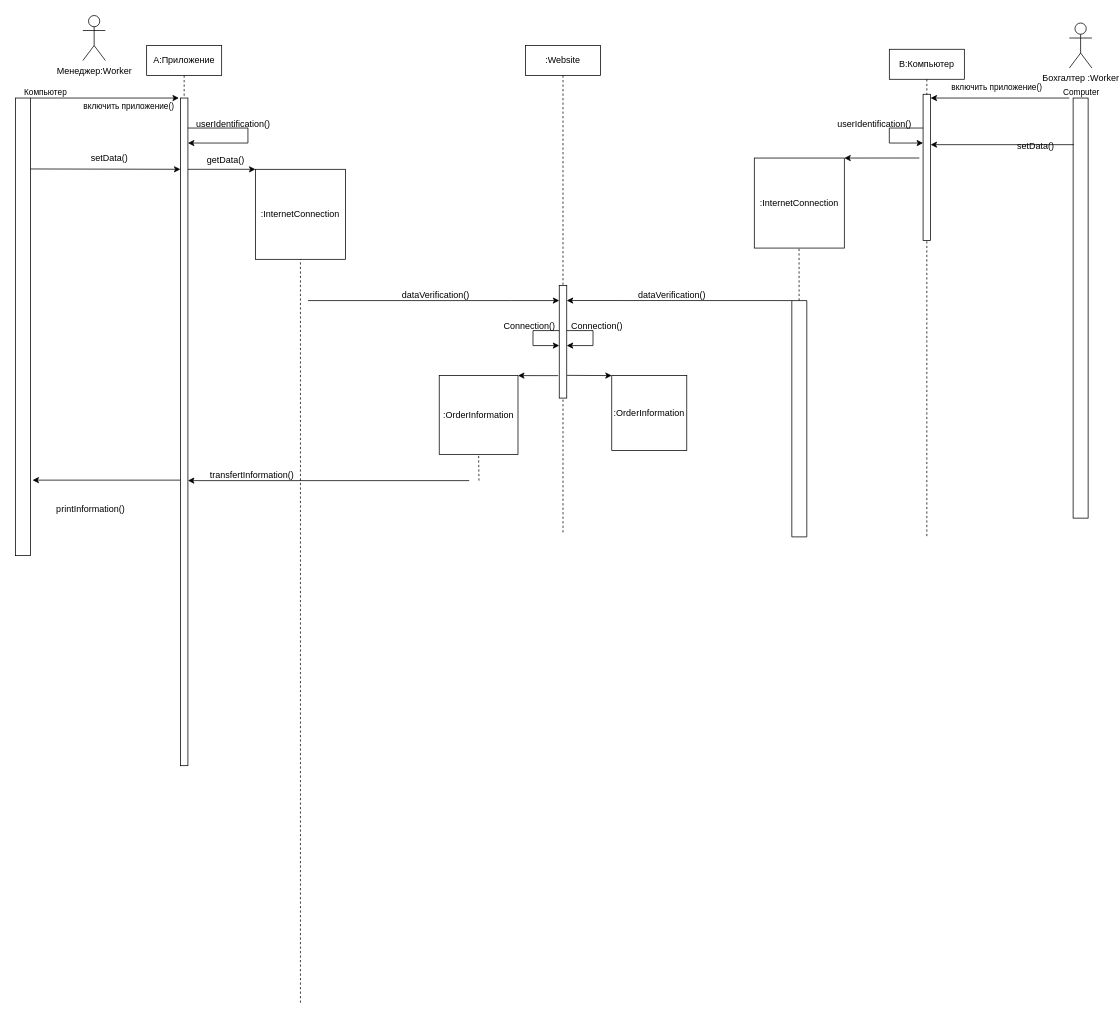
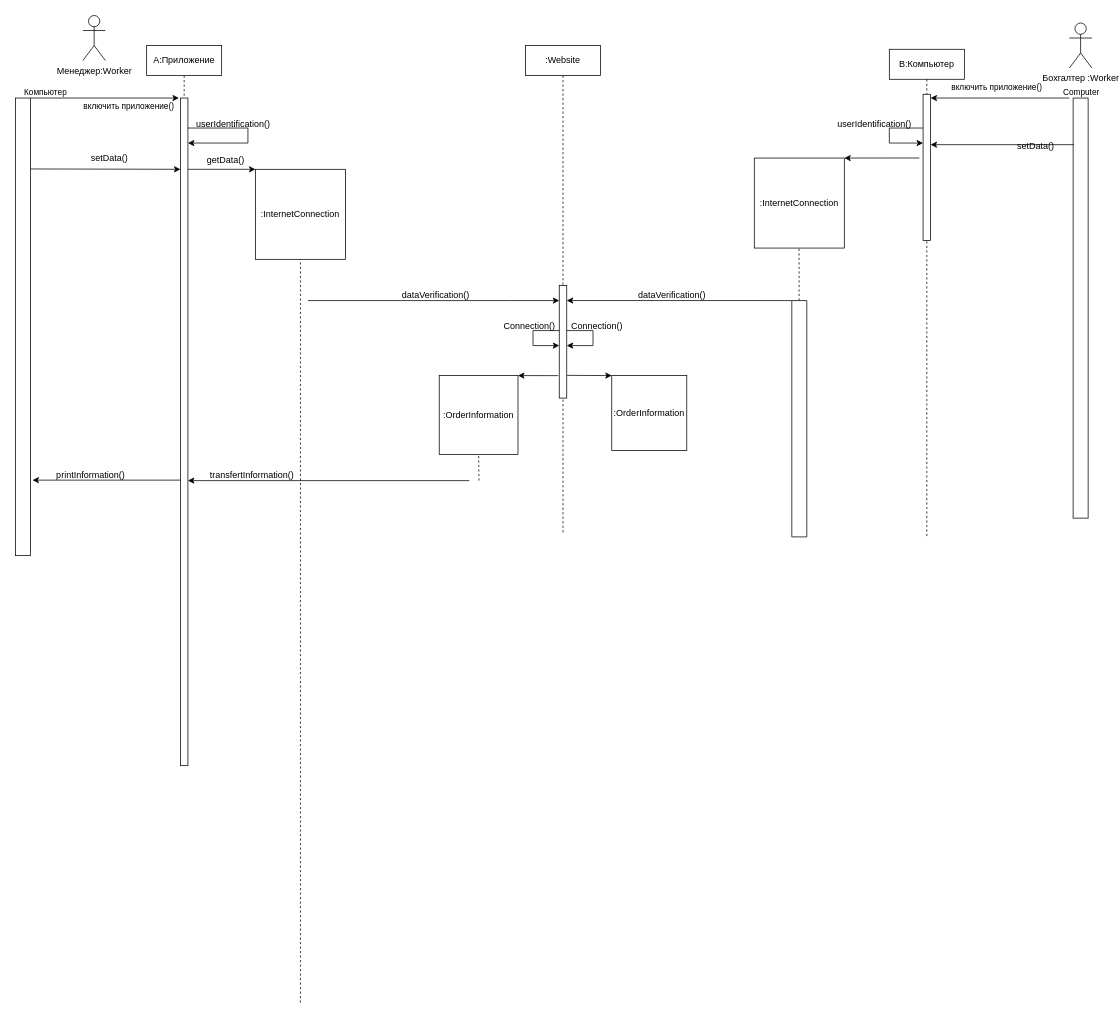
node "printInformation()": moved (90, 509) -> (90, 475)
